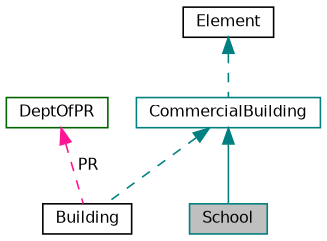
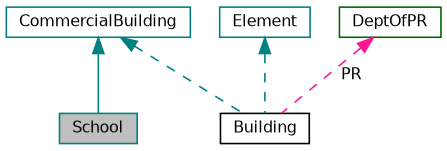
node "Element": color black -> teal
edge "CommercialBuilding" -> "Element": now "Building" -> "Element"
